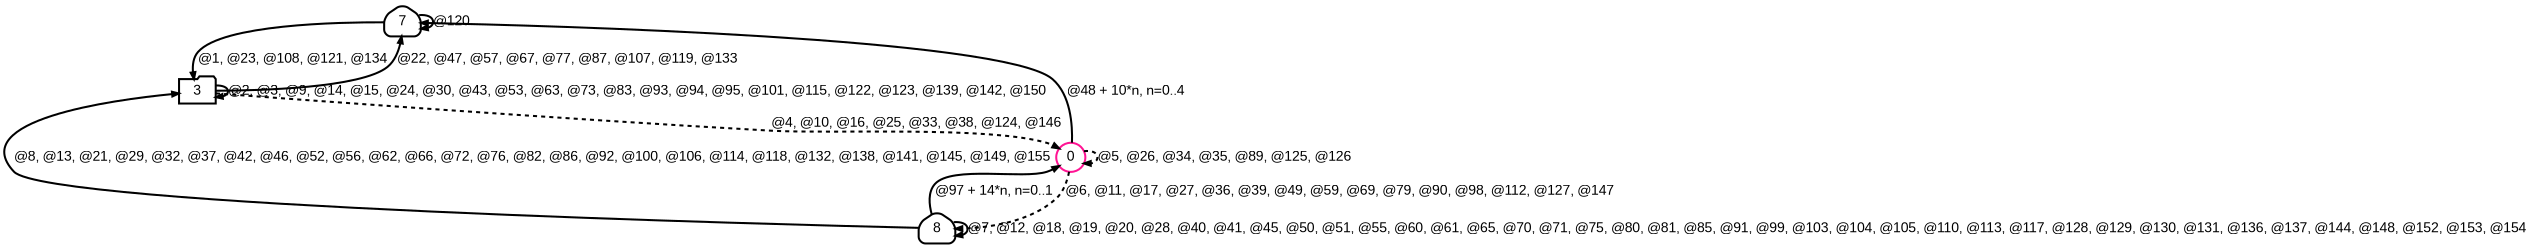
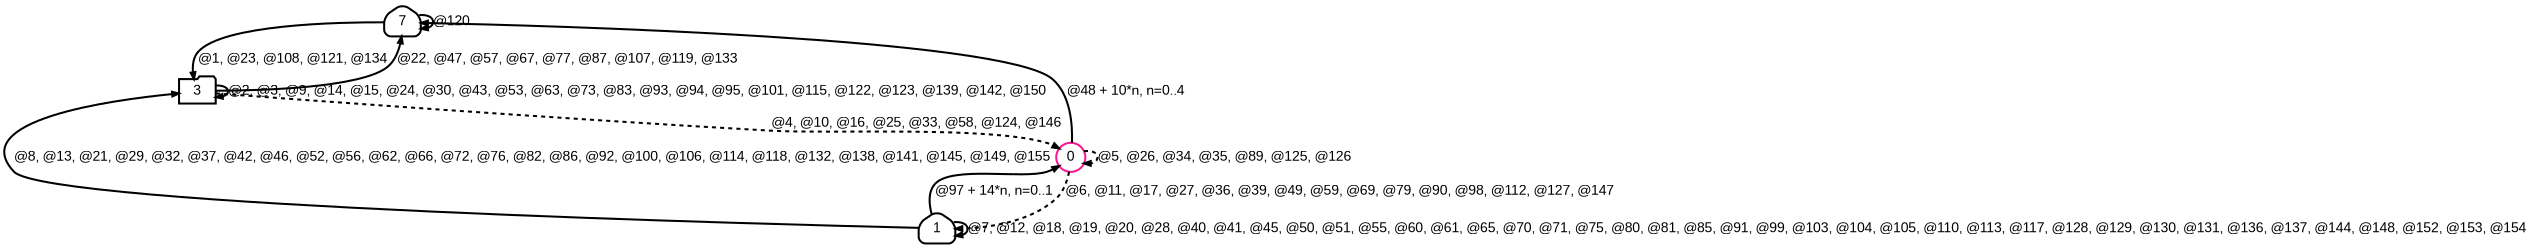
edge "3" -> "0": label "@4, @10, @16, @25, @33, @38, @124, @146" -> "@4, @10, @16, @25, @33, @58, @124, @146"
node "8": label "8" -> "1"
